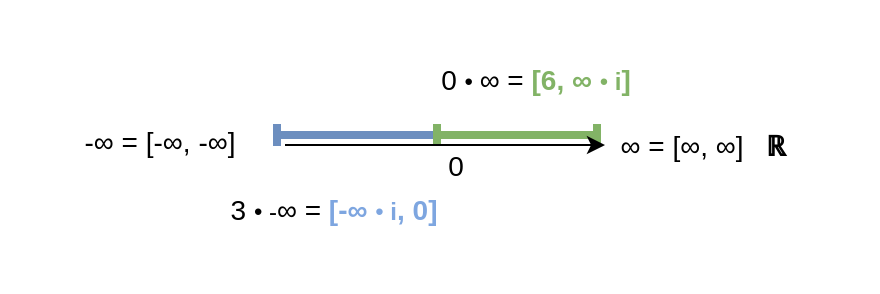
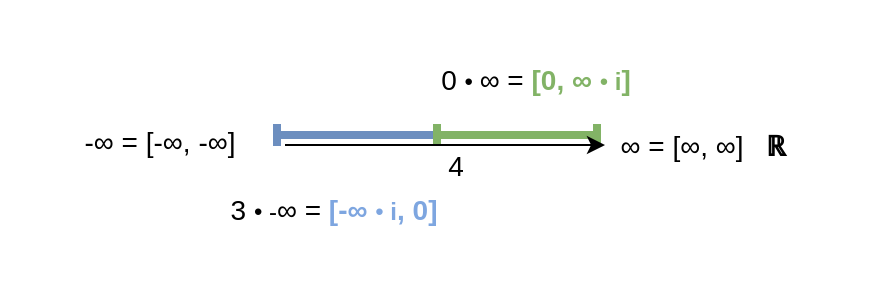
node "0 • ∞ = [6, ∞ • i]": label "0 • ∞ = [6, ∞ • i]" -> "0 • ∞ = [0, ∞ • i]"
node "0": label "0" -> "4"
